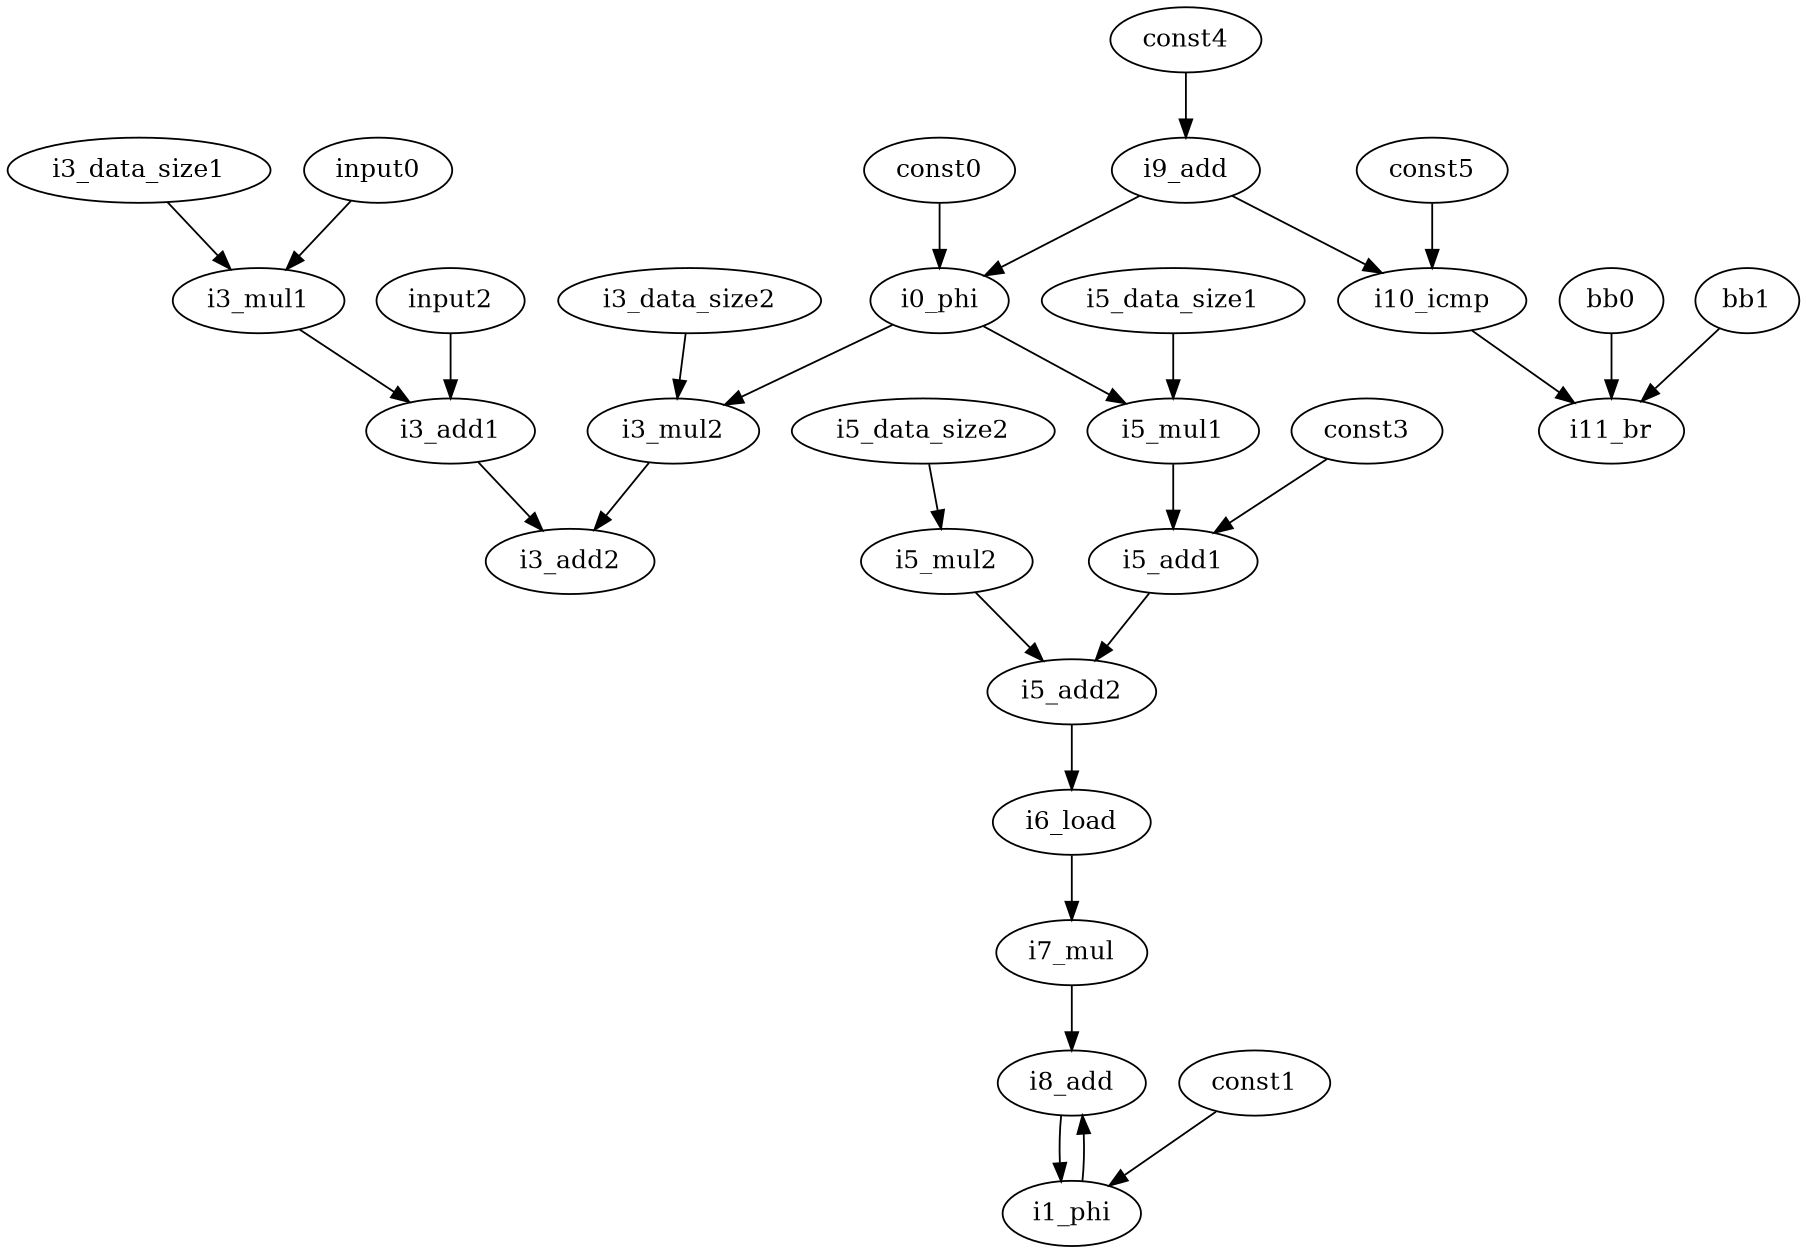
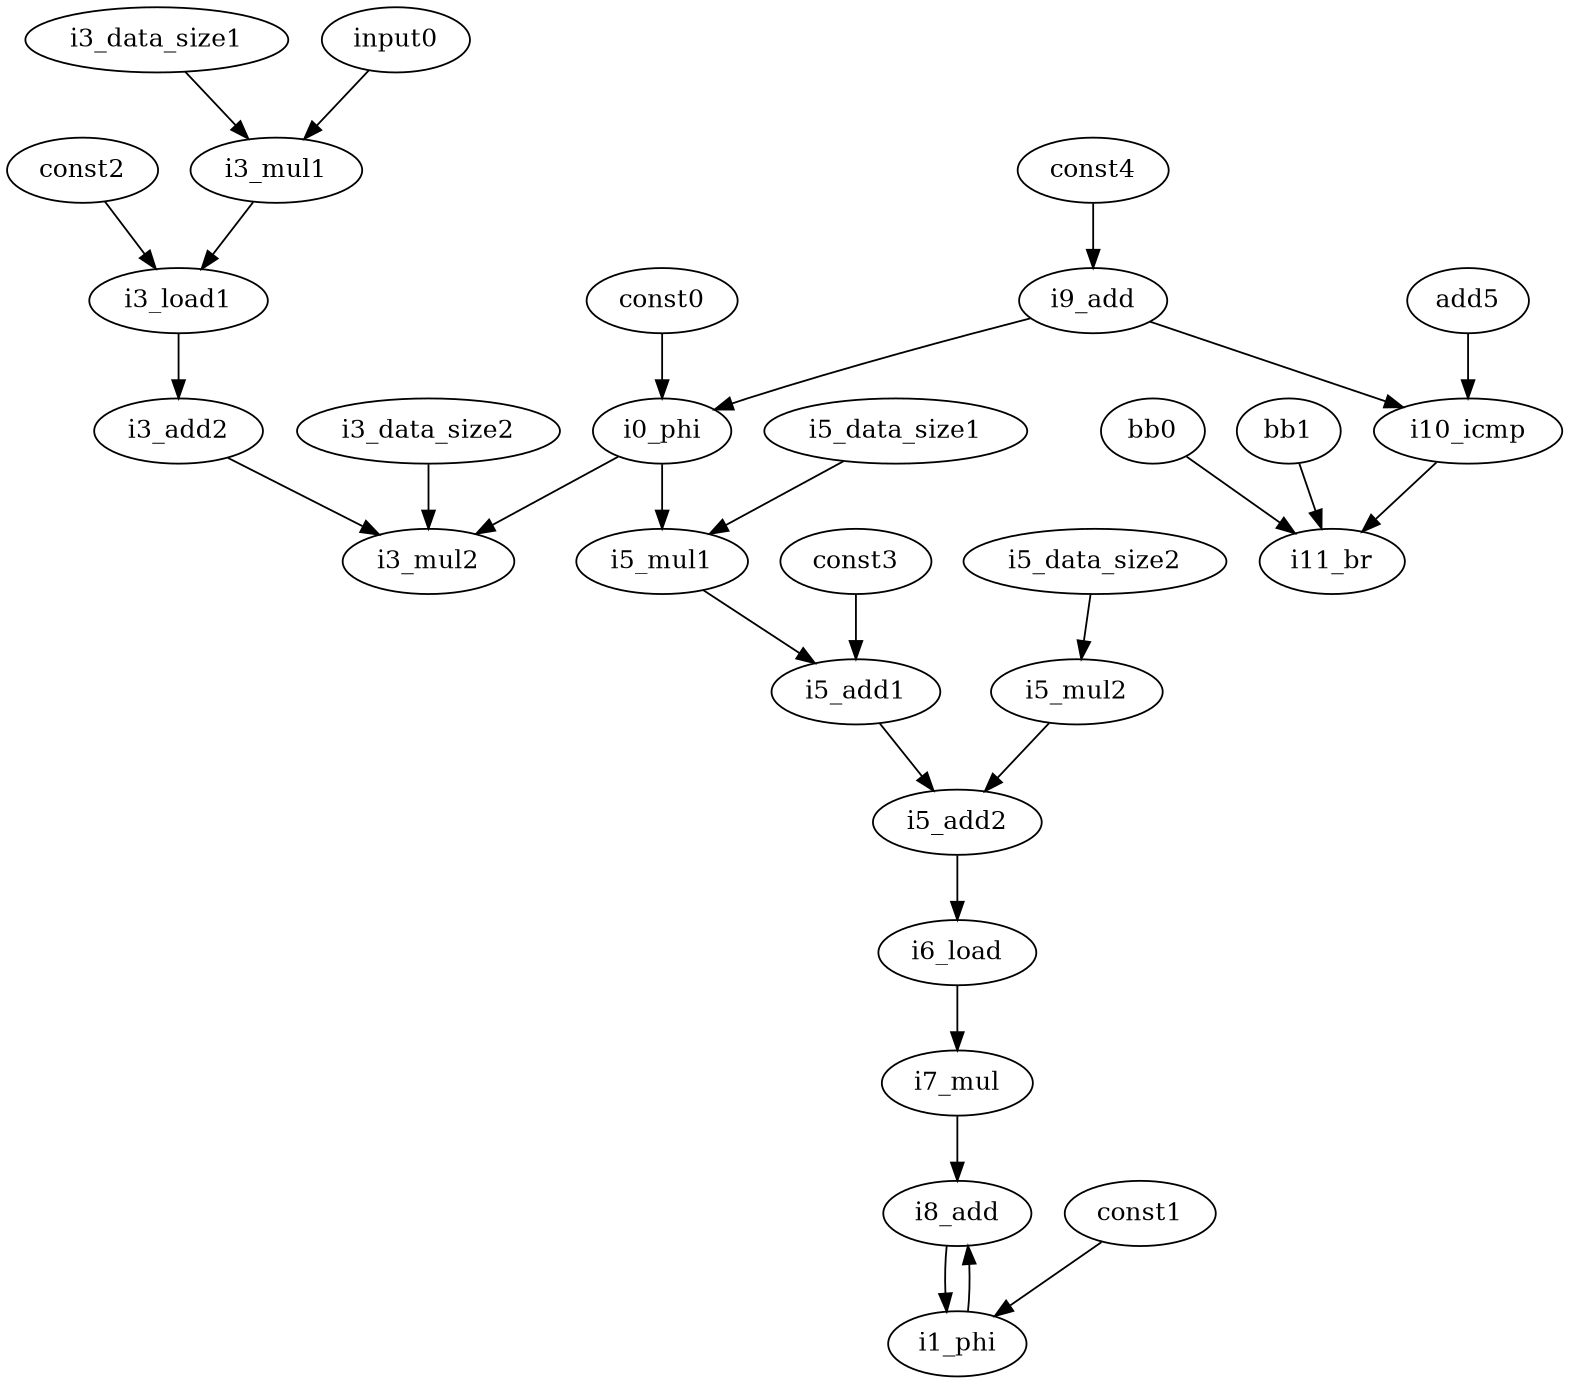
node "const5": label "const5" -> "add5"
node "input2": label "input2" -> "const2"
node "i3_add1": label "i3_add1" -> "i3_load1"
edge "i3_mul2" -> "i3_add2": reversed
